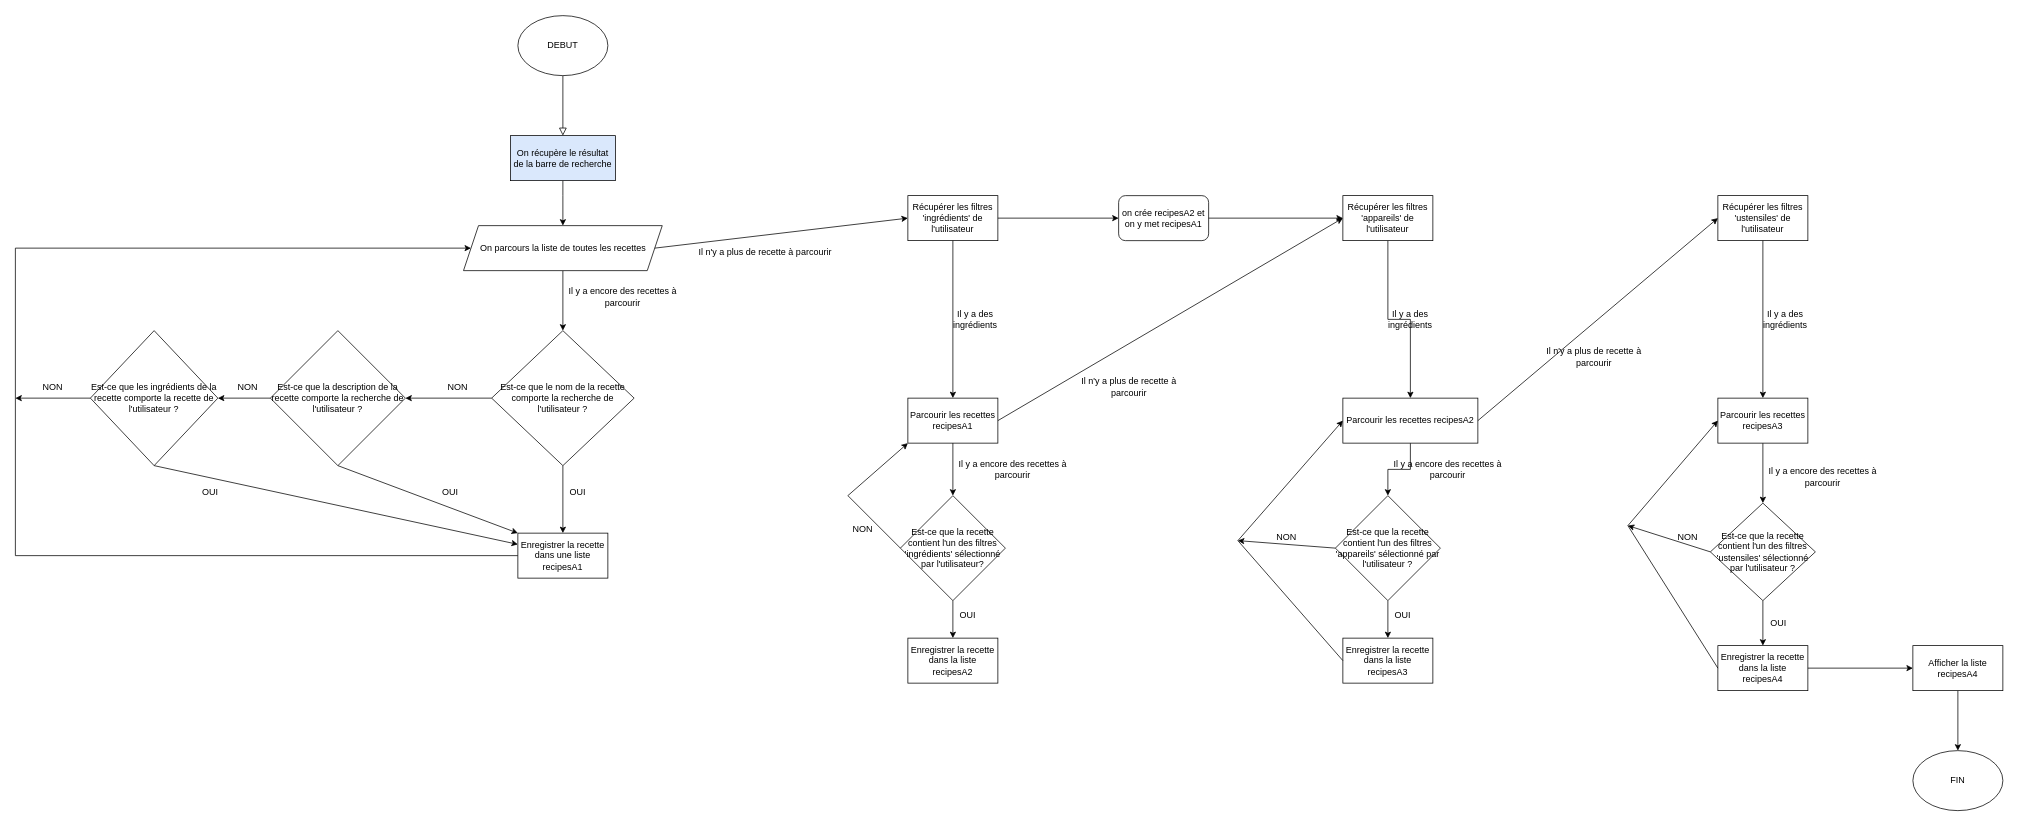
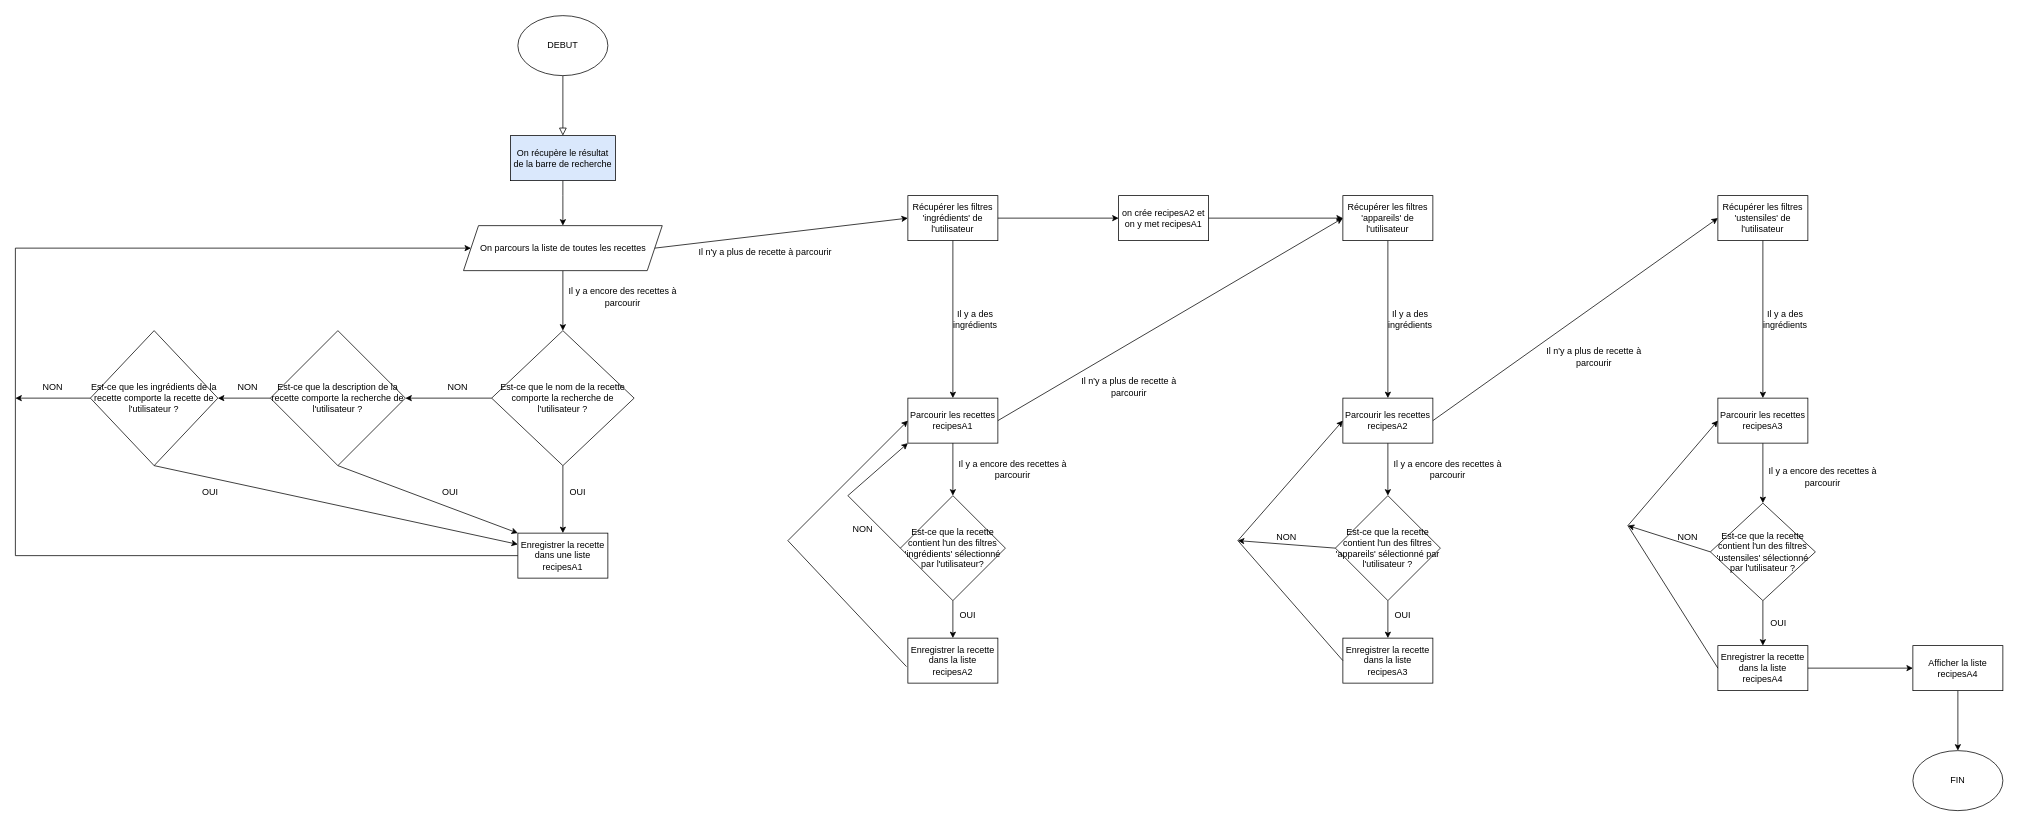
node "on crée recipesA2 et on y met recipesA1": shape rounded rectangle -> rectangle
node "Parcourir les recettes recipesA2": size 135x45 -> 90x45
edge "Enregistrer la recette dans la liste recipesA2" -> "Parcourir les recettes recipesA1": added
